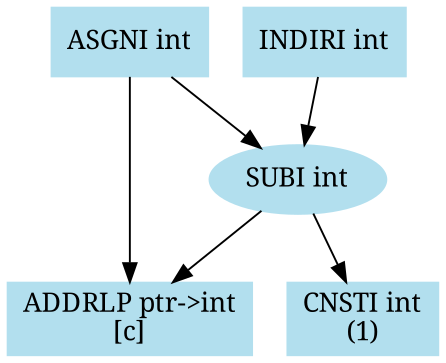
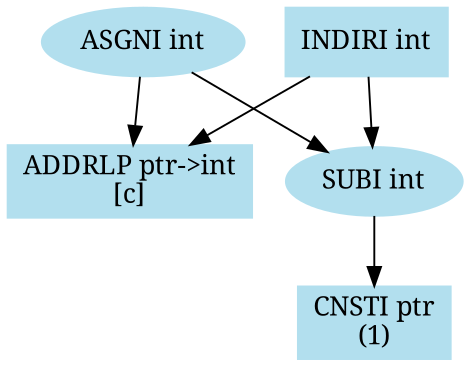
node "ASGNI int": shape box -> ellipse
edge "SUBI int" -> "ADDRLP ptr->int [c]": now "INDIRI int" -> "ADDRLP ptr->int [c]"
node "CNSTI int (1)": label "CNSTI int (1)" -> "CNSTI ptr (1)"
